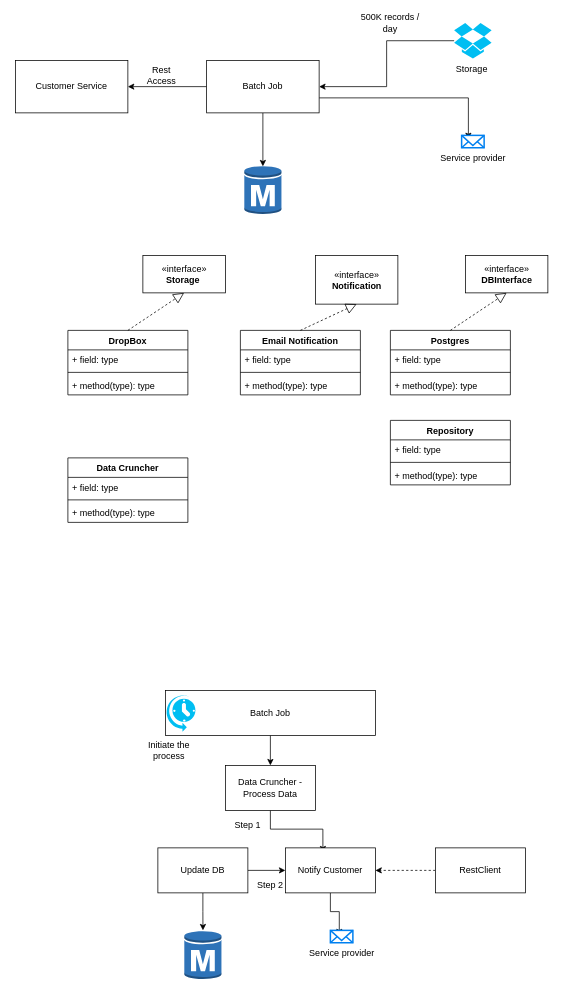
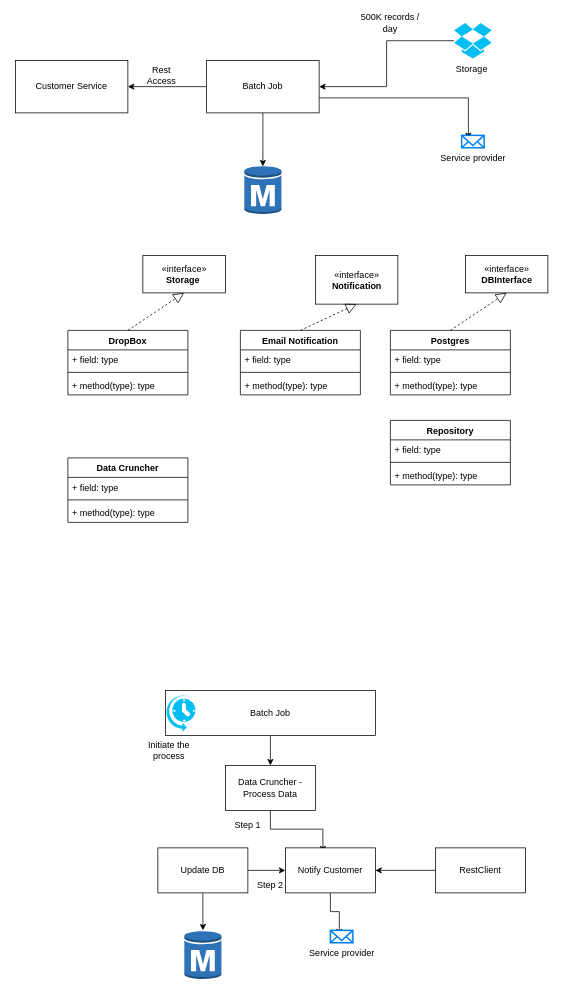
edge "RestClient" -> "Notify Customer": style dashed -> solid
